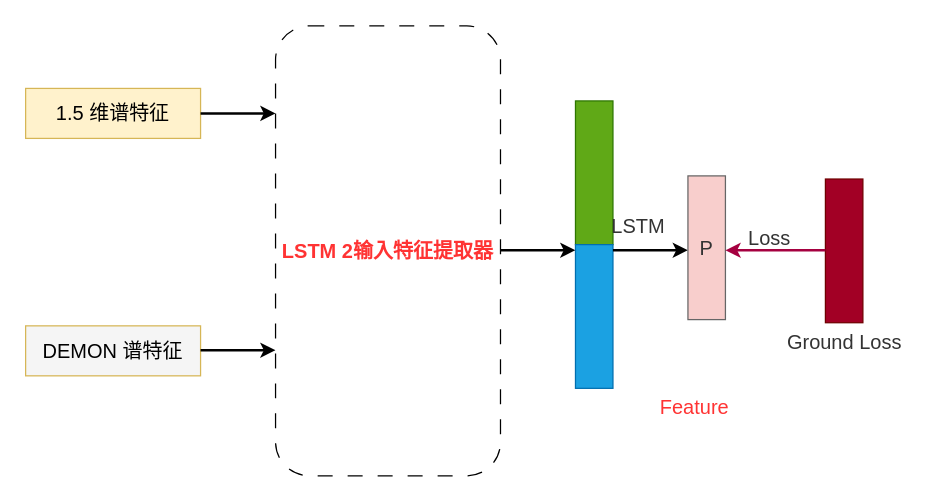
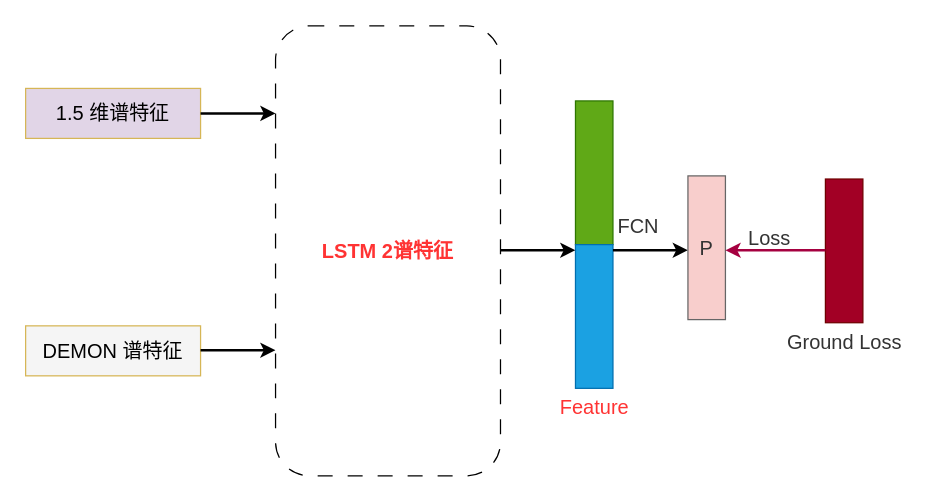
node "1.5 维谱特征": fillcolor #fff2cc -> #e1d5e7
node "LSTM": label "LSTM" -> "FCN"
node "LSTM 2输入特征提取器": label "LSTM 2输入特征提取器" -> "LSTM 2谱特征"
node "Feature": moved (694, 407) -> (594, 407)
